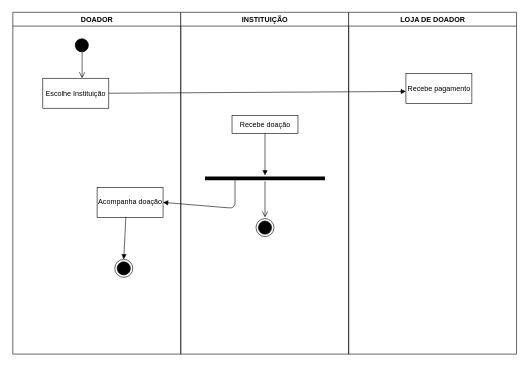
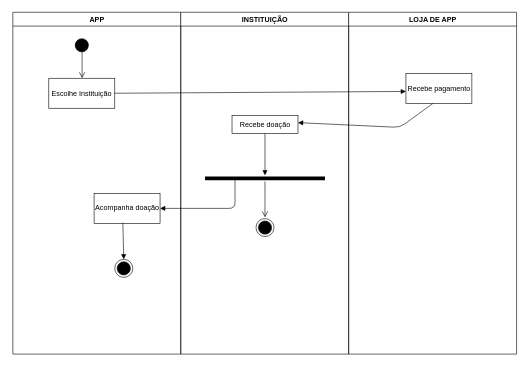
node "DOADOR": label "DOADOR" -> "APP"
node "LOJA DE DOADOR": label "LOJA DE DOADOR" -> "LOJA DE APP"
node "Escolhe Instituição": moved (76, 93) -> (82, 93)
edge "Recebe pagamento" -> "Recebe doação": added
node "Acompanha doação": moved (130, 203) -> (127, 209)
